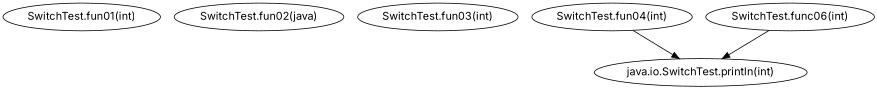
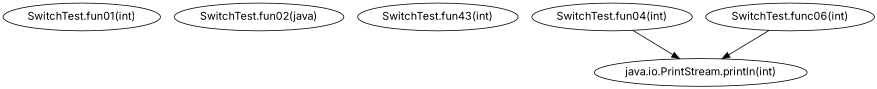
node "SwitchTest.fun03(int)": label "SwitchTest.fun03(int)" -> "SwitchTest.fun43(int)"
node "java.io.SwitchTest.println(int)": label "java.io.SwitchTest.println(int)" -> "java.io.PrintStream.println(int)"
